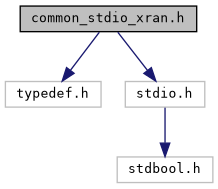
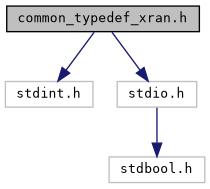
node "common_stdio_xran.h": label "common_stdio_xran.h" -> "common_typedef_xran.h"
node "typedef.h": label "typedef.h" -> "stdint.h"
